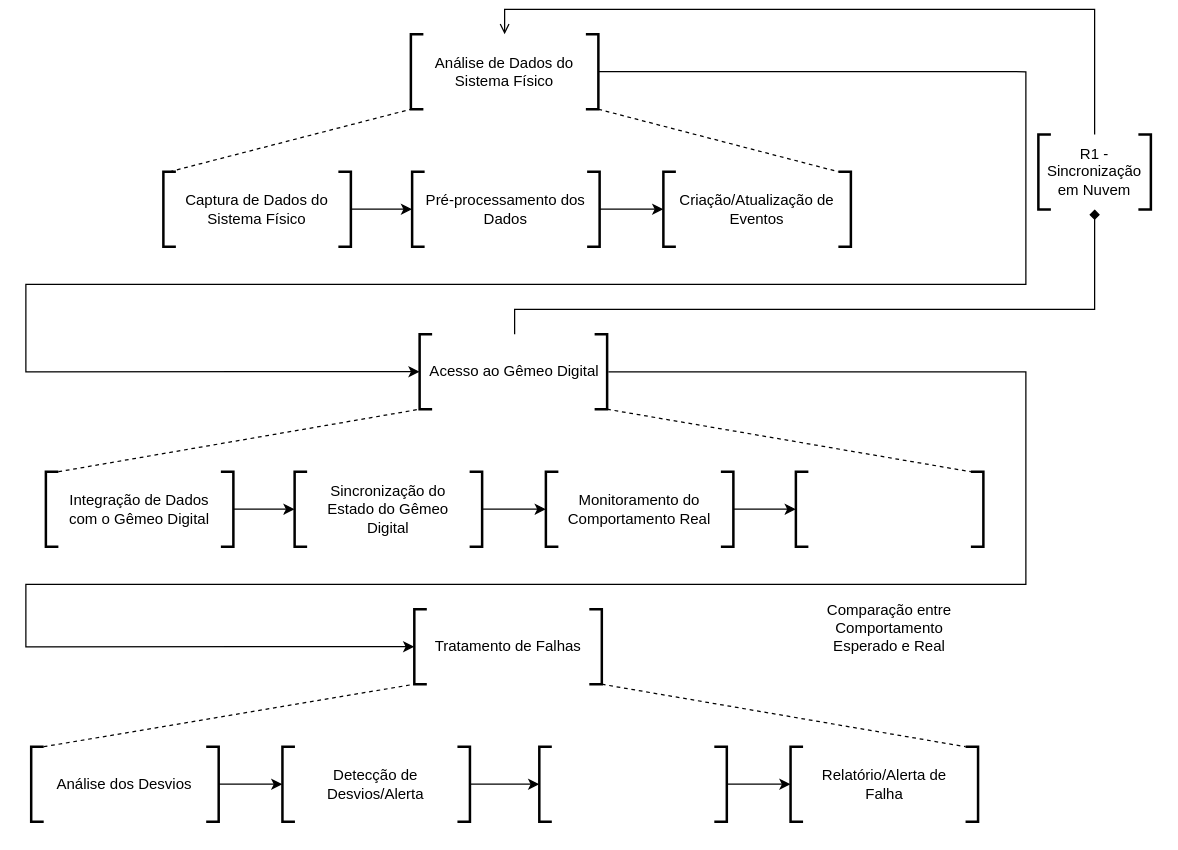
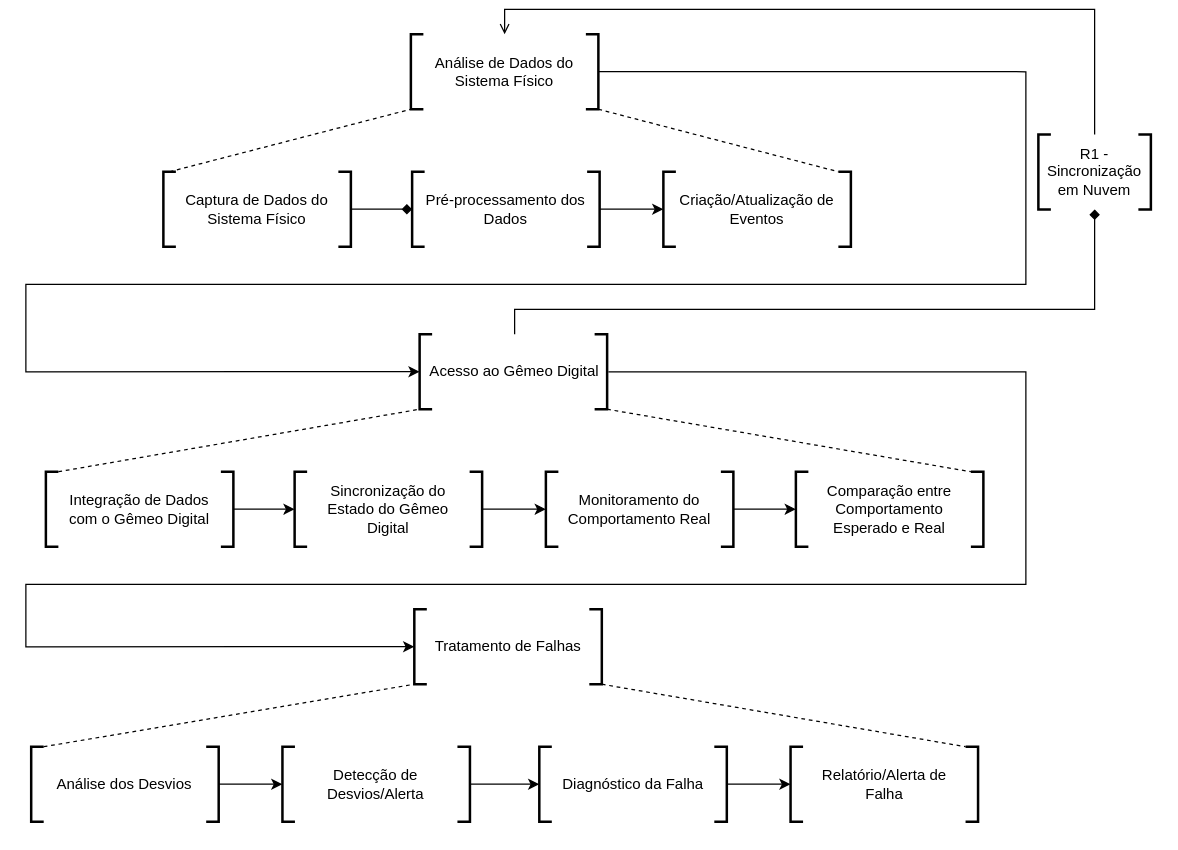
edge "Captura de Dados do Sistema Físico" -> "Pré-processamento dos Dados": arrowhead classic -> diamond
node "Comparação entre Comportamento Esperado e Real": moved (889, 628) -> (889, 509)
node "Diagnóstico da Falha": added
